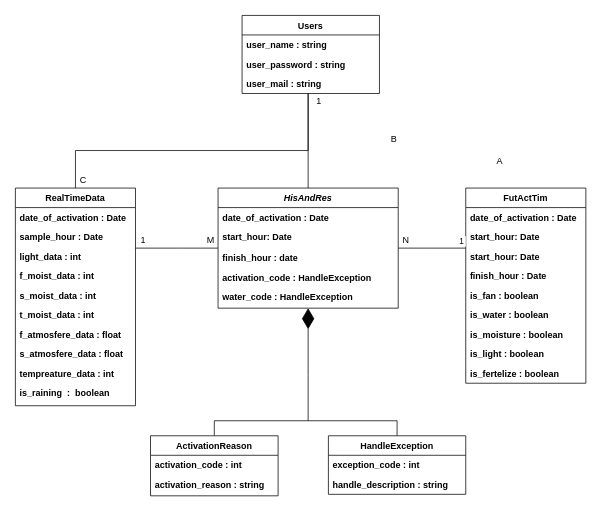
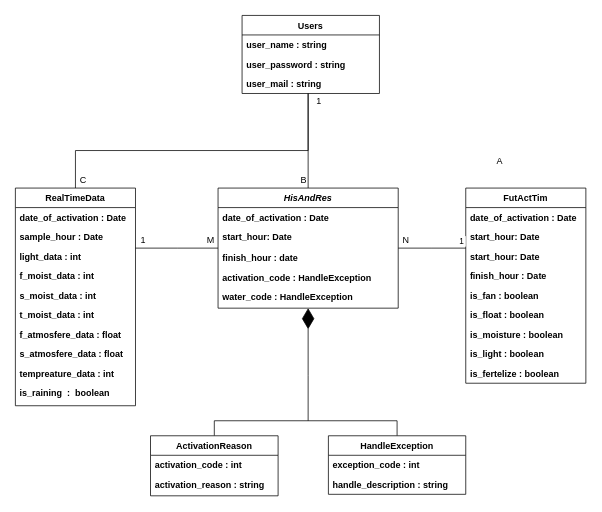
node "B": moved (393, 139) -> (303, 180)
node "is_water : boolean": label "is_water : boolean" -> "is_float : boolean"
